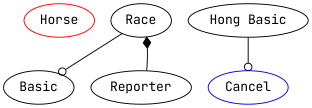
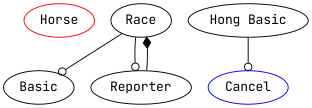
edge "Race" -> "Reporter": added
